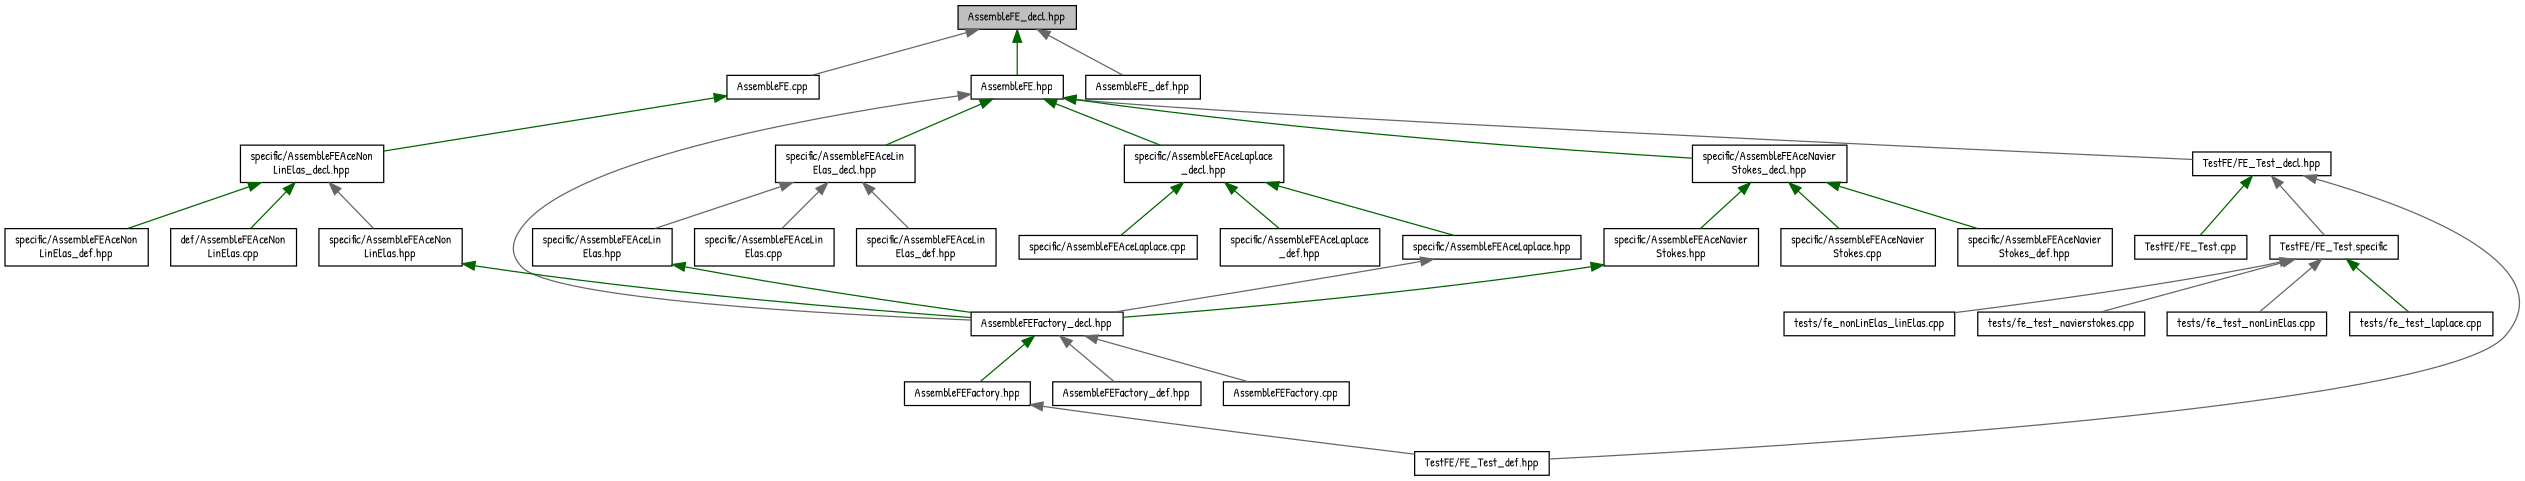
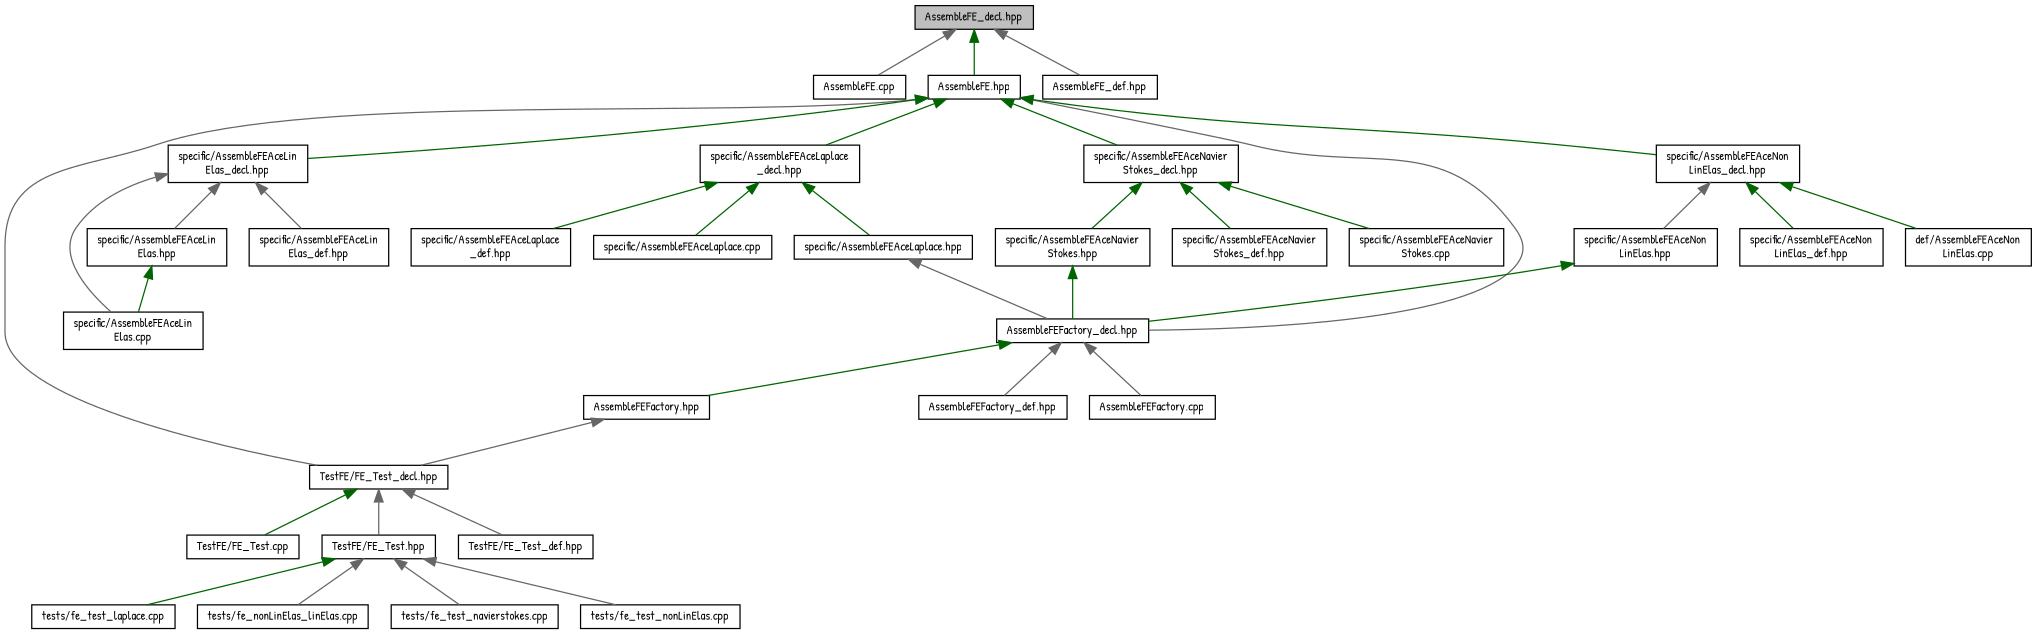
edge "specific/AssembleFEAceNon LinElas_decl.hpp" -> "AssembleFE.cpp": now "specific/AssembleFEAceNon LinElas_decl.hpp" -> "AssembleFE.hpp"
node "TestFE/FE_Test.specific": label "TestFE/FE_Test.specific" -> "TestFE/FE_Test.hpp"
edge "AssembleFEFactory_decl.hpp" -> "specific/AssembleFEAceLin Elas.hpp": now "specific/AssembleFEAceLin Elas.cpp" -> "specific/AssembleFEAceLin Elas.hpp"
edge "TestFE/FE_Test_def.hpp" -> "AssembleFEFactory.hpp": now "TestFE/FE_Test_decl.hpp" -> "AssembleFEFactory.hpp"
